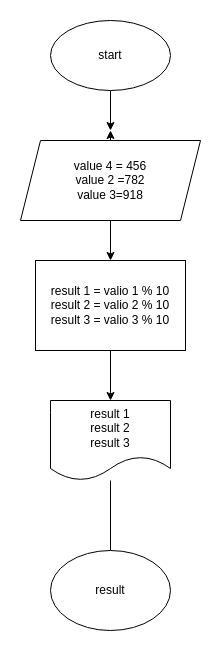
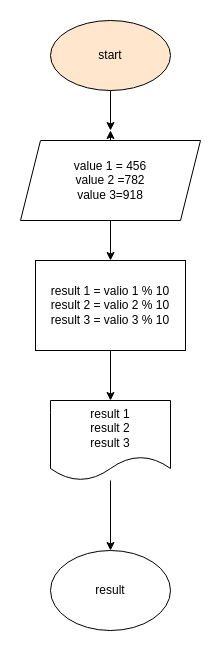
node "start": fillcolor #ffffff -> #ffe6cc
node "value 4 = 456 value 2 =782 value 3=918": label "value 4 = 456 value 2 =782 value 3=918" -> "value 1 = 456 value 2 =782 value 3=918"
edge "result 1 result 2 result 3" -- "result": arrowhead none -> classic
